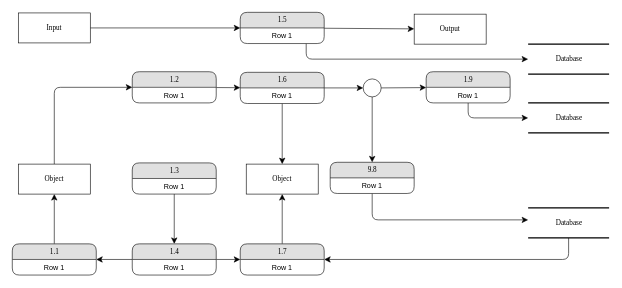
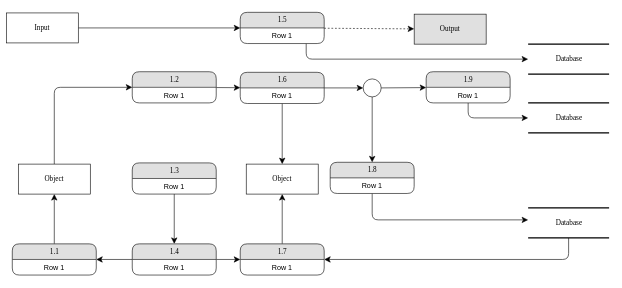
node "Input": moved (54, 28) -> (42, 28)
edge "1.5" -> "Output": style solid -> dashed
node "Output": fillcolor #ffffff -> #e0e0e0
node "9.8": label "9.8" -> "1.8"
